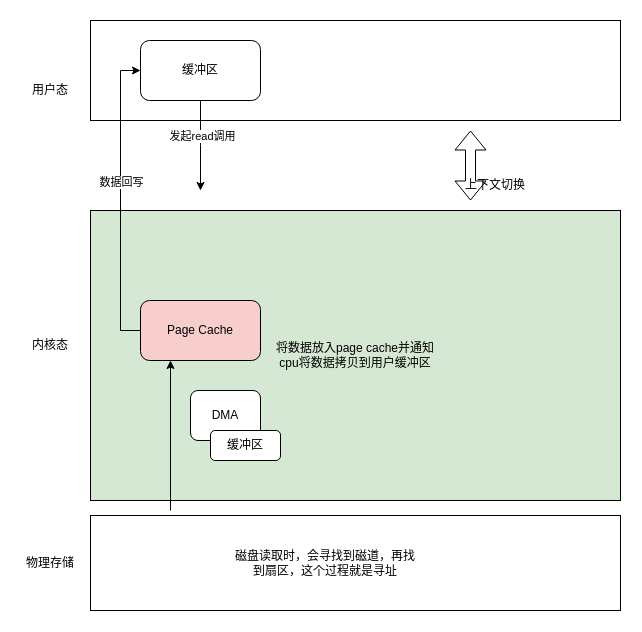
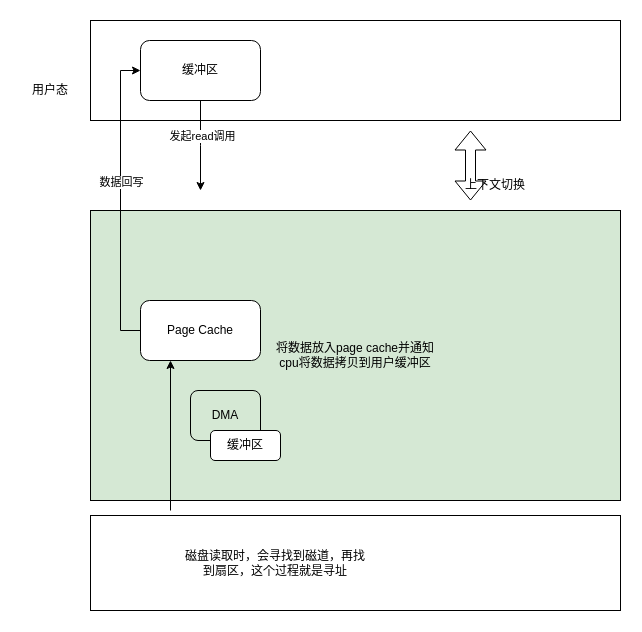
node "Page Cache": fillcolor #f8cecc -> #ffffff
node "内核态": removed
node "DMA": fillcolor #ffffff -> #d5e8d4
node "物理存储": removed
node "磁盘读取时，会寻找到磁道，再找到扇区，这个过程就是寻址": moved (326, 563) -> (276, 563)
